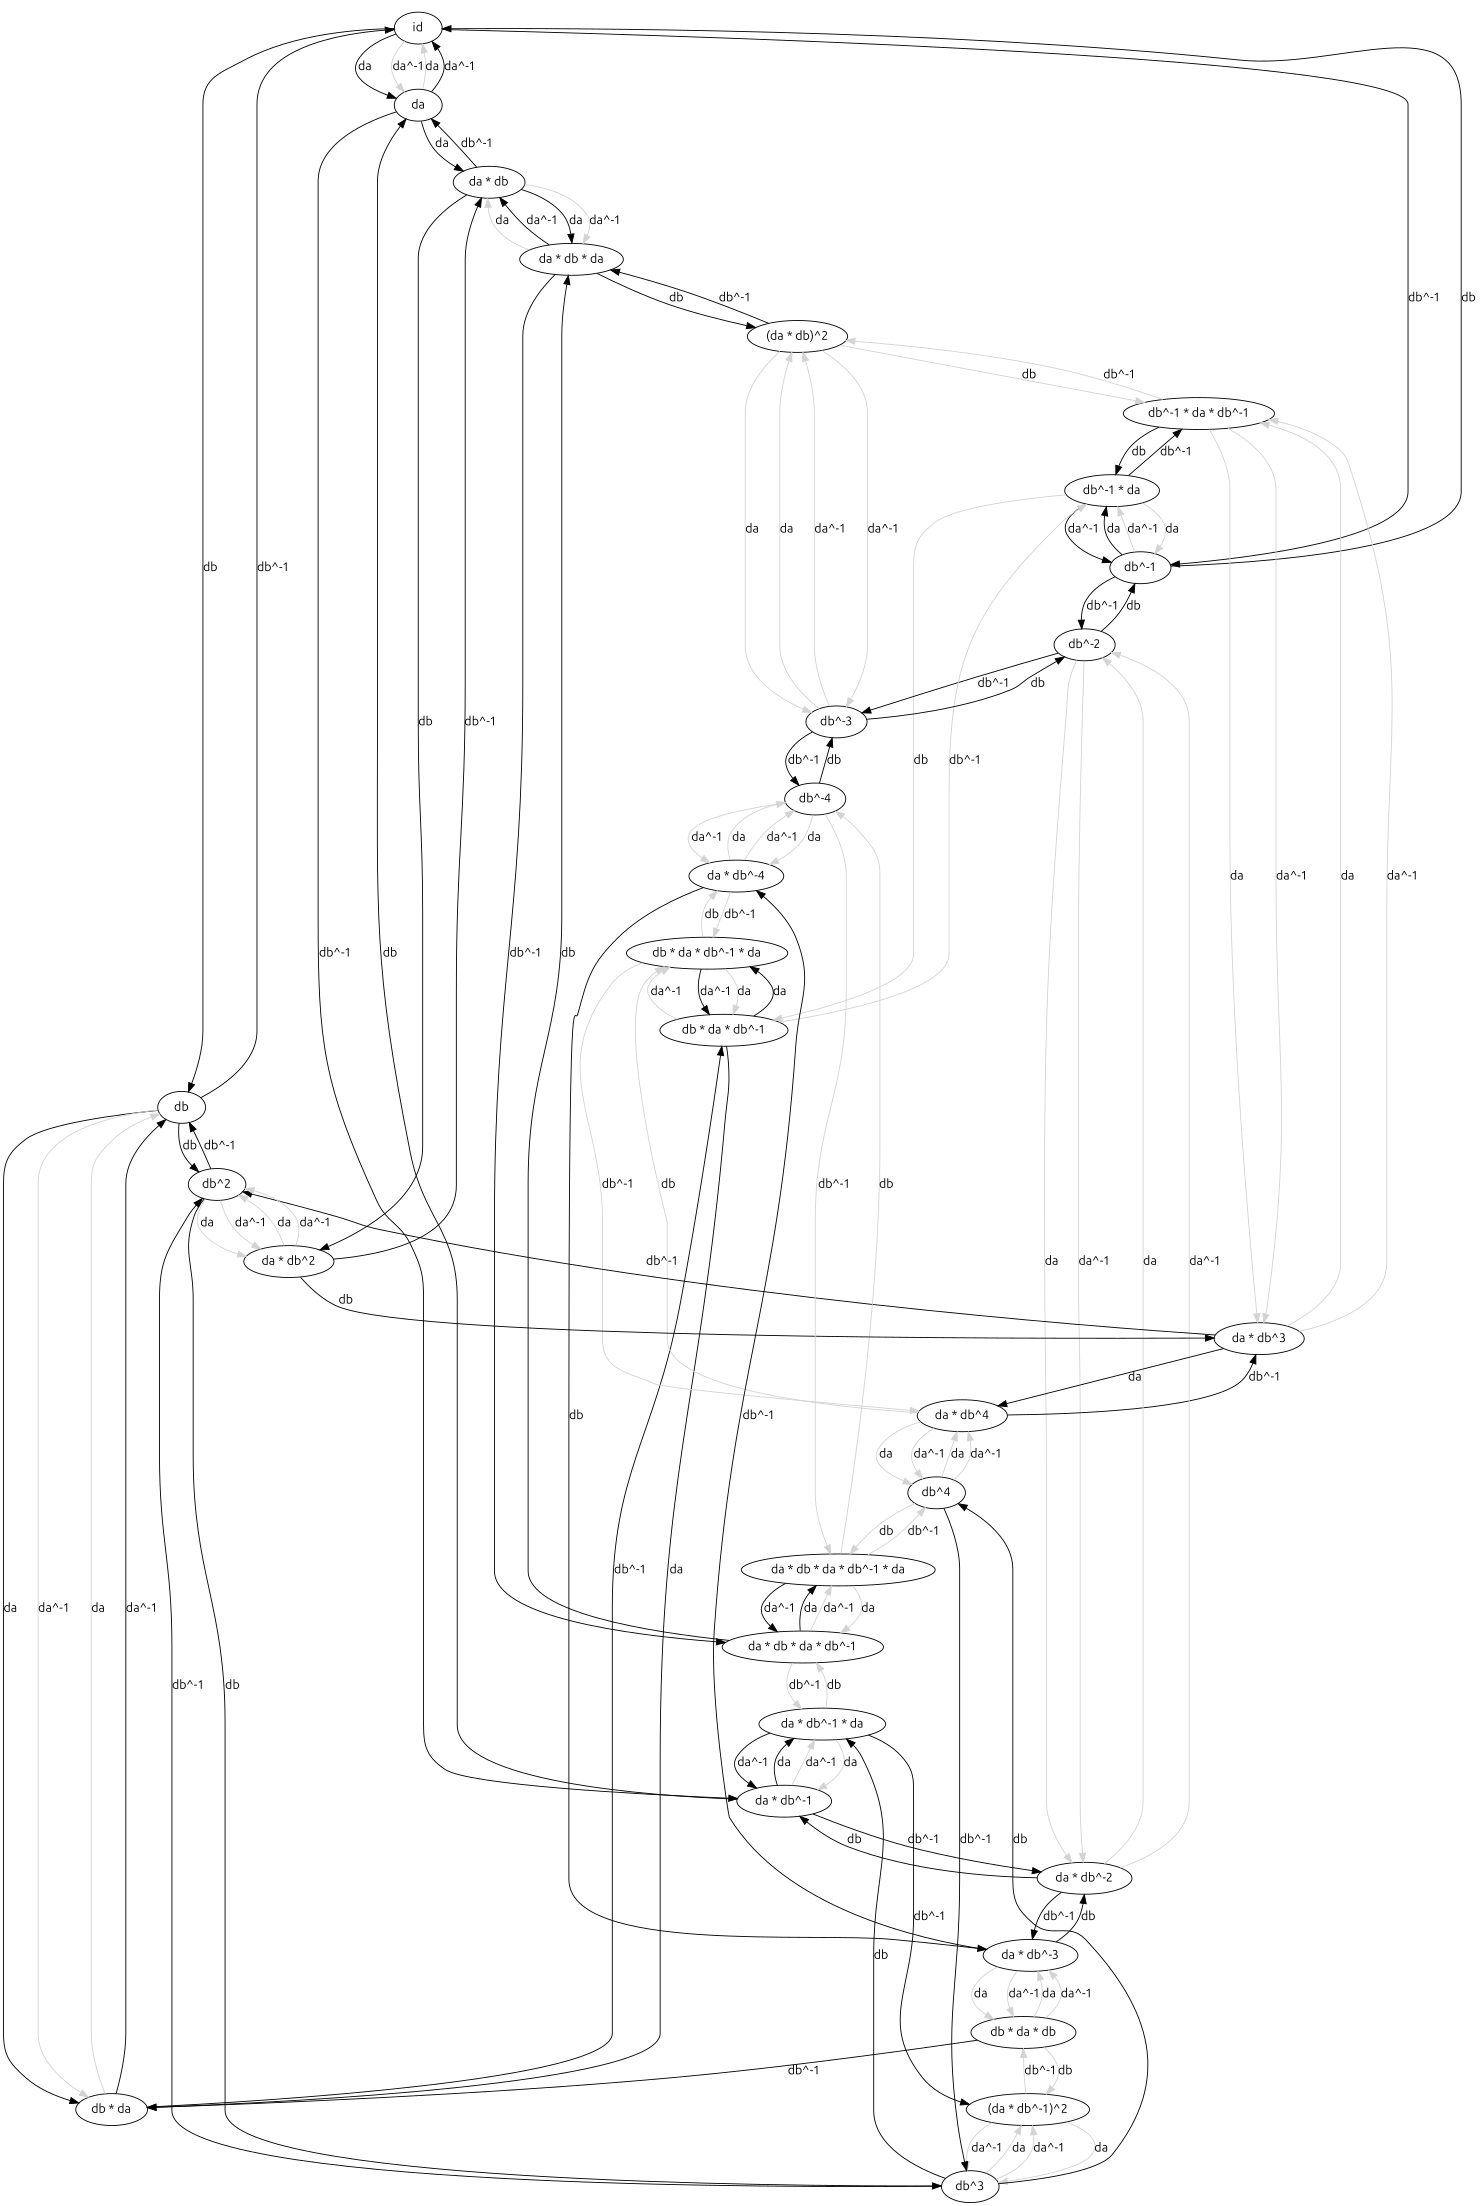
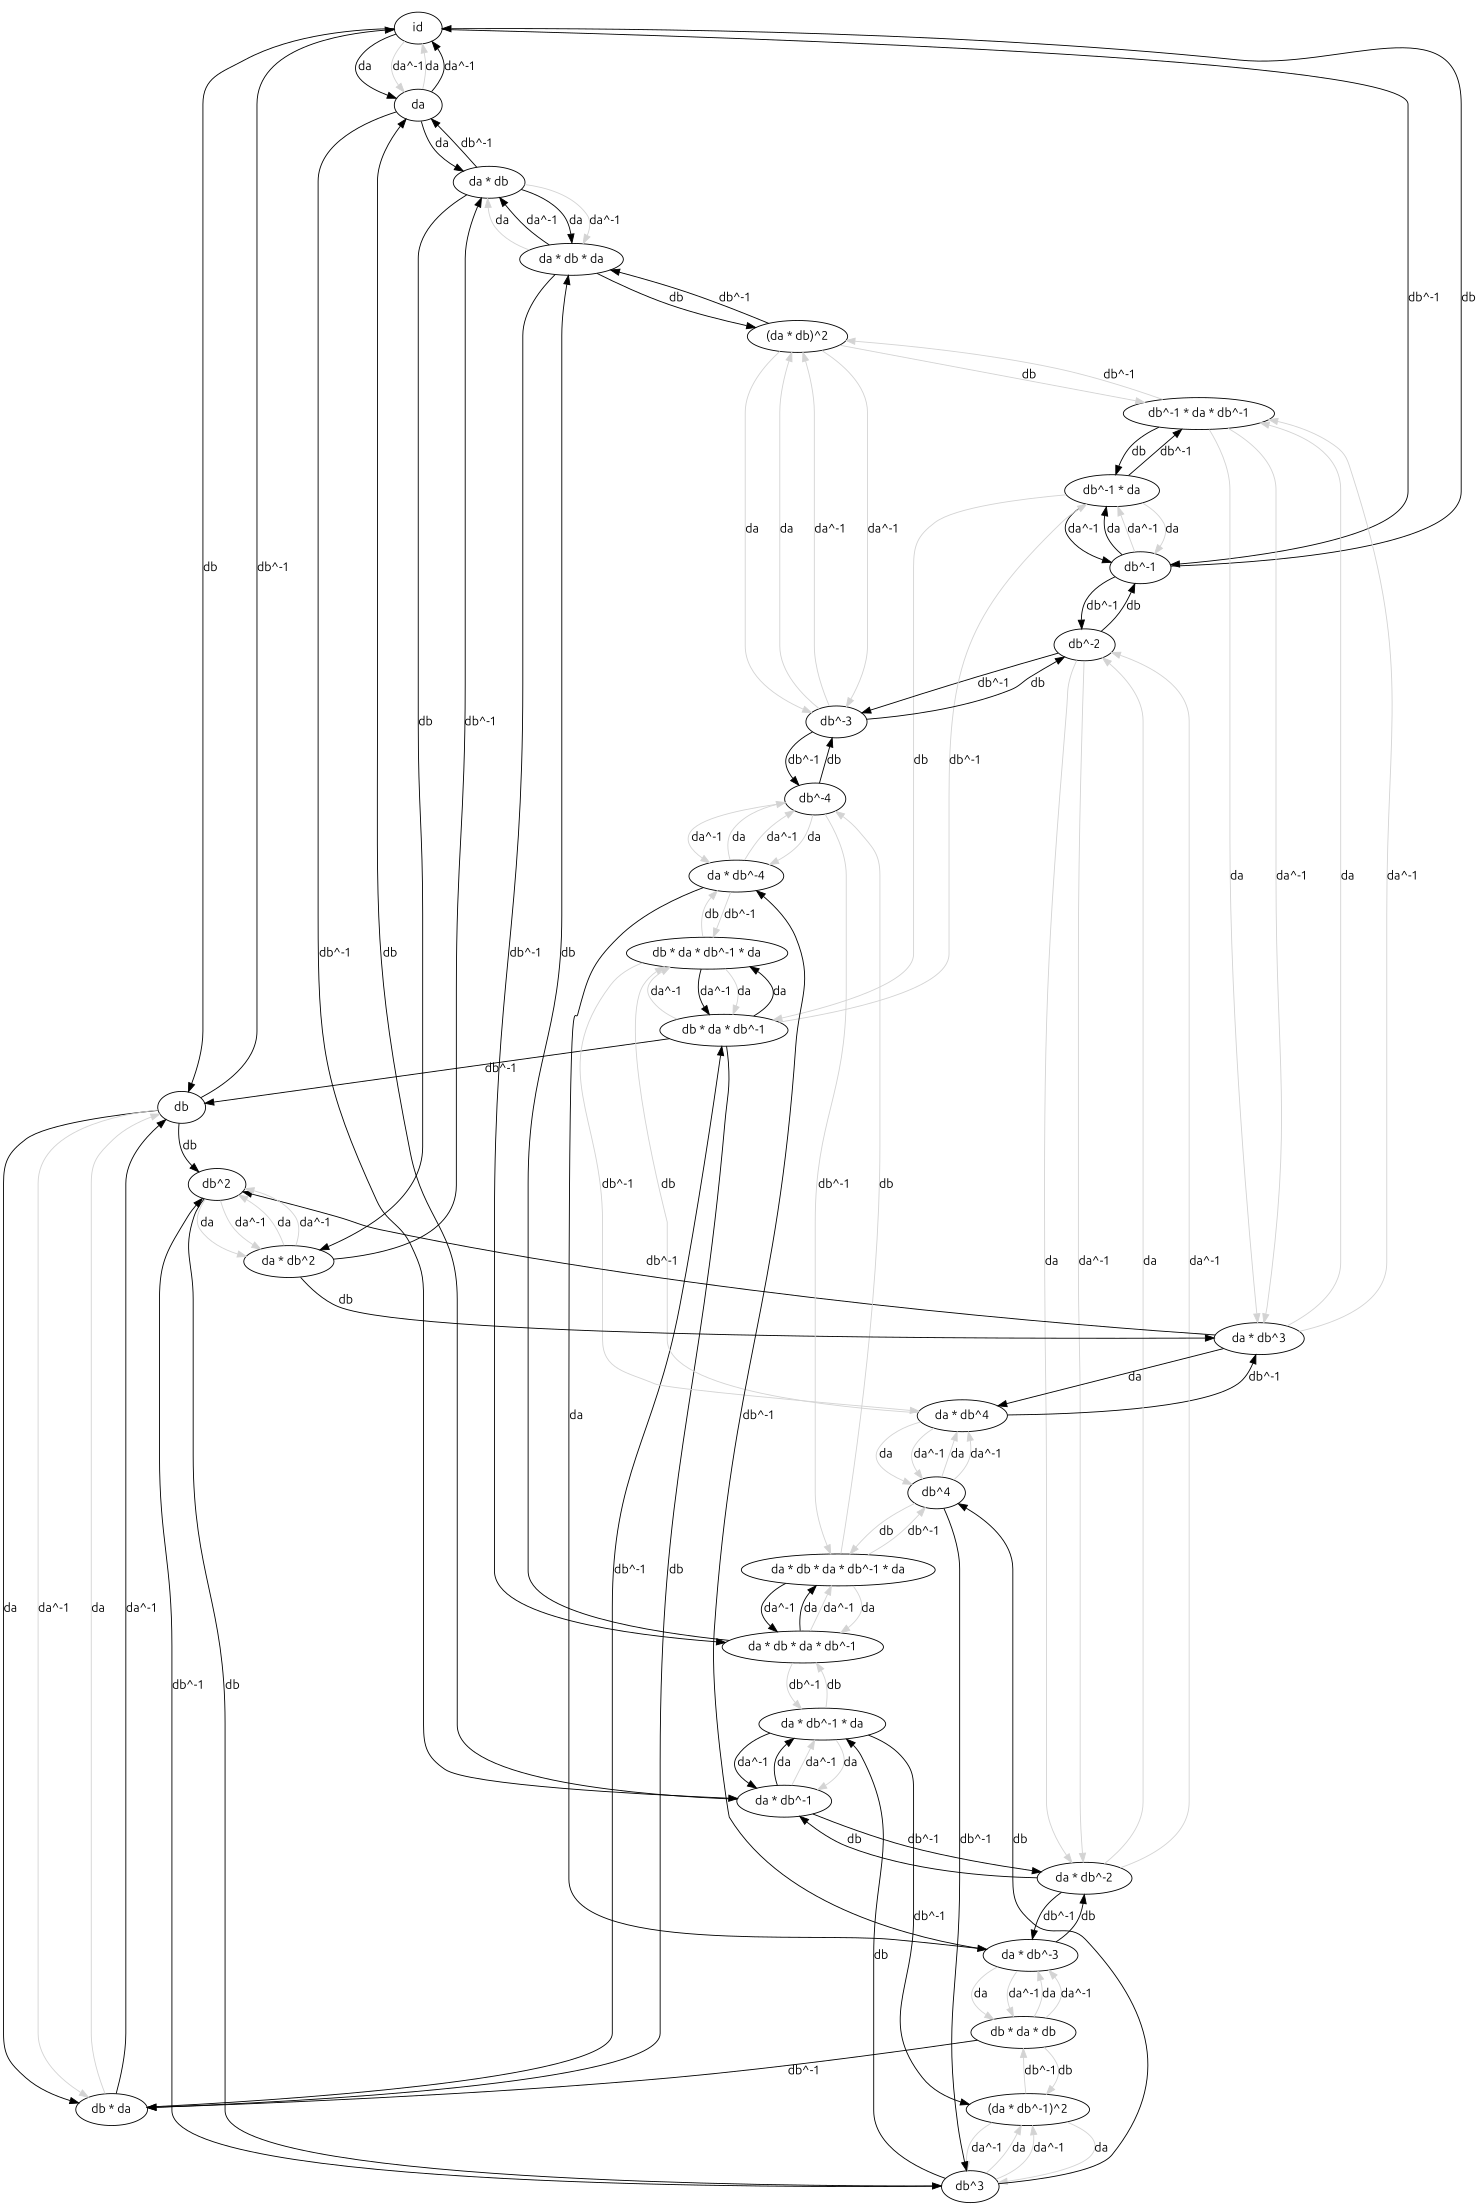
edge "db^2" -> "db": now "db * da * db^-1" -> "db"
edge "da * db^-4" -> "da * db^-3": label "db" -> "da"
edge "db * da * db^-1" -> "db * da": label "da" -> "db"
